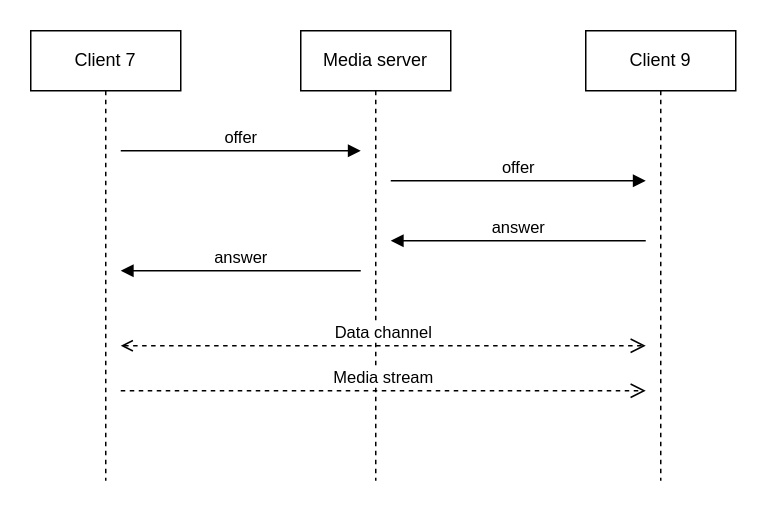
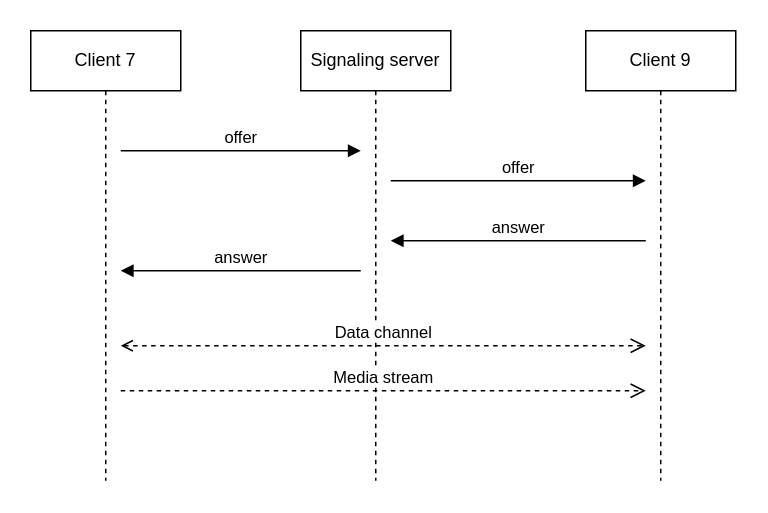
node "Media server": label "Media server" -> "Signaling server"
